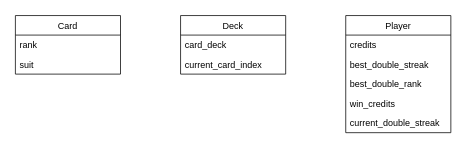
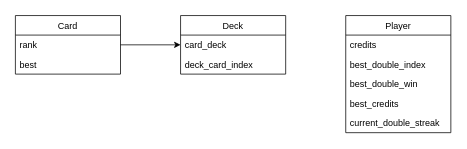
edge "rank" -> "card_deck": added
node "suit": label "suit" -> "best"
node "current_card_index": label "current_card_index" -> "deck_card_index"
node "best_double_streak": label "best_double_streak" -> "best_double_index"
node "best_double_rank": label "best_double_rank" -> "best_double_win"
node "win_credits": label "win_credits" -> "best_credits"
